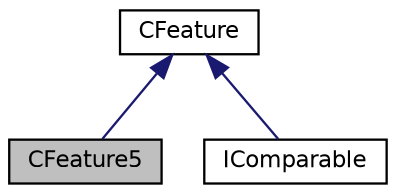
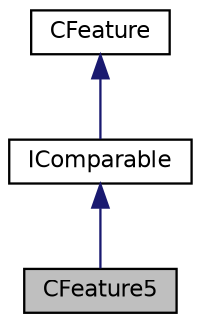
edge "CFeature5" -> "CFeature": now "CFeature5" -> "IComparable"
